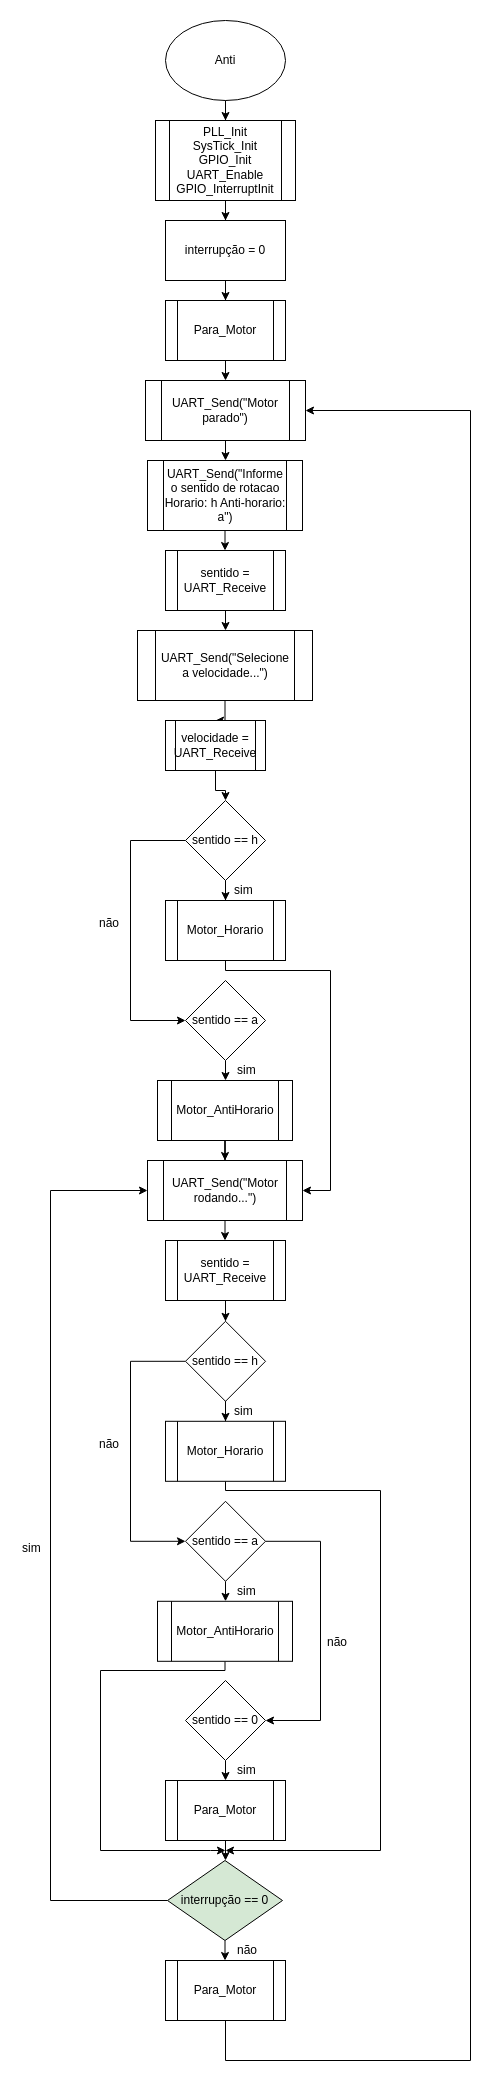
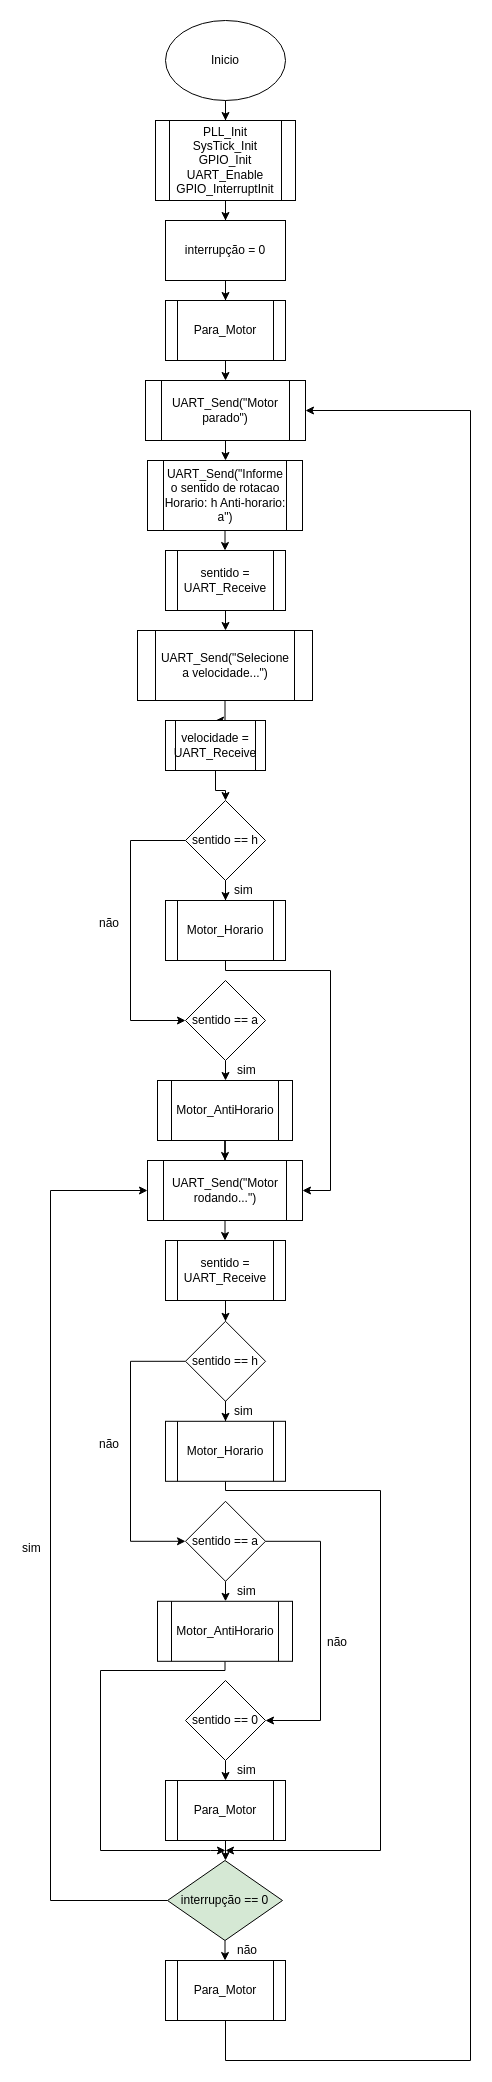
node "Anti": label "Anti" -> "Inicio"
